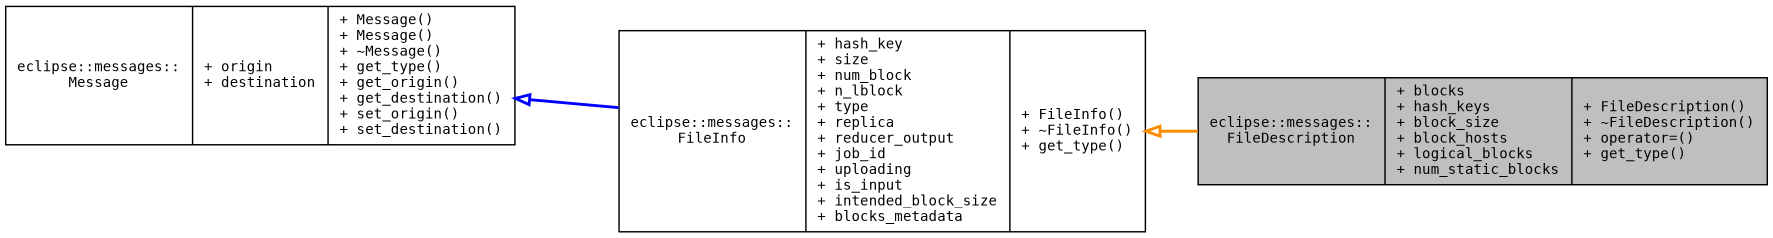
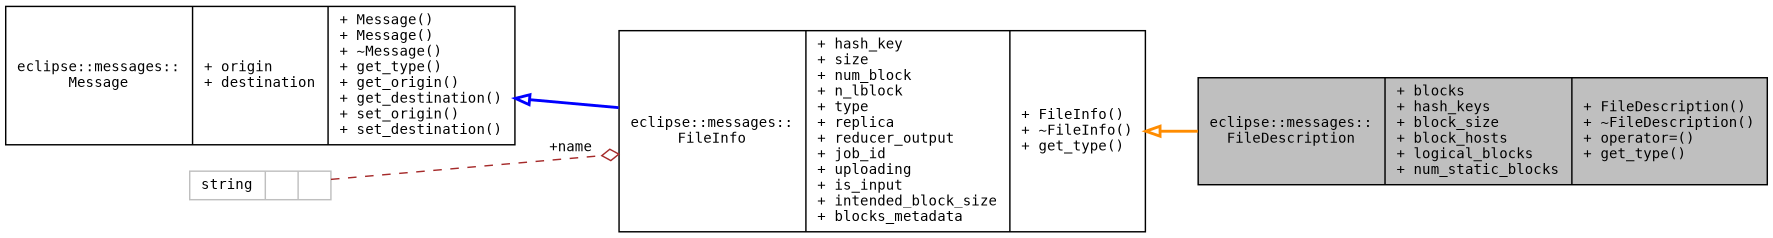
node "string": added
